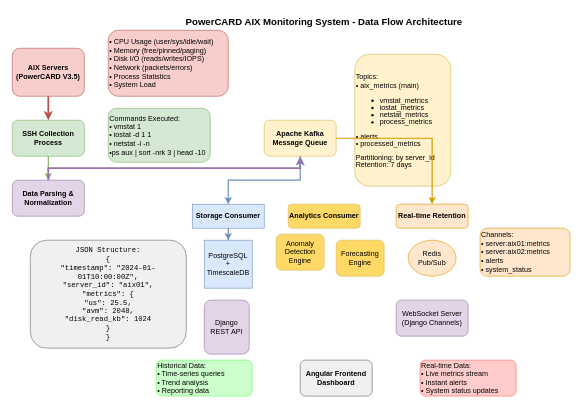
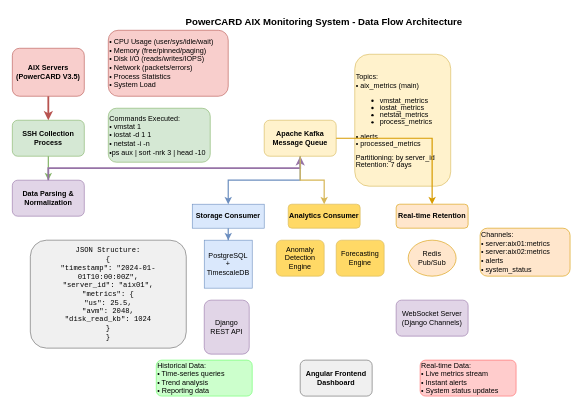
edge "Apache Kafka Message Queue" -> "Analytics Consumer": added
node "Anomaly Detection Engine": moved (300, 252) -> (300, 258)
